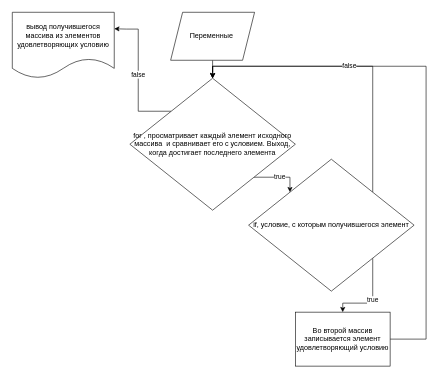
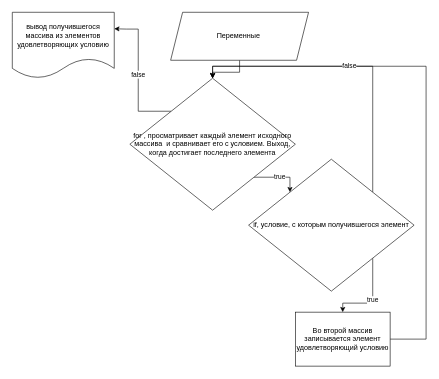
node "Переменные": size 84x48 -> 138x48
